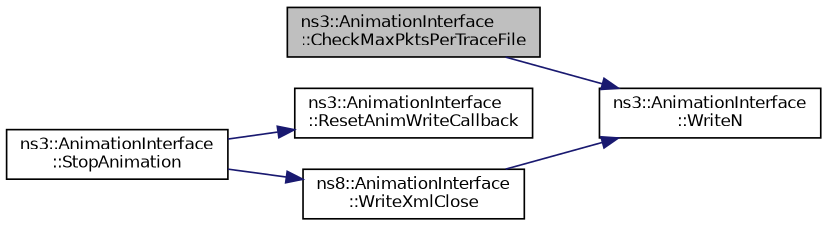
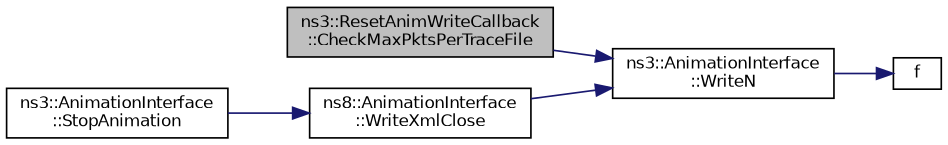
node "ns3::AnimationInterface ::CheckMaxPktsPerTraceFile": label "ns3::AnimationInterface ::CheckMaxPktsPerTraceFile" -> "ns3::ResetAnimWriteCallback ::CheckMaxPktsPerTraceFile"
node "f": added
node "ns3::AnimationInterface ::ResetAnimWriteCallback": removed
